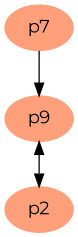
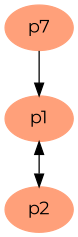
node "p9": label "p9" -> "p1"
